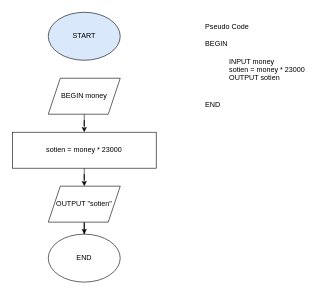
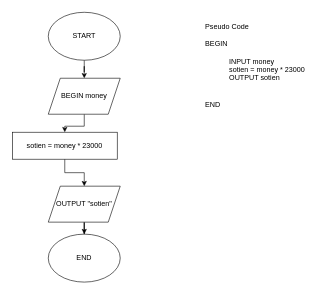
node "START": fillcolor #dae8fc -> #ffffff
edge "START" -> "BEGIN money": added
node "sotien = money * 23000": size 144x36 -> 105x27
